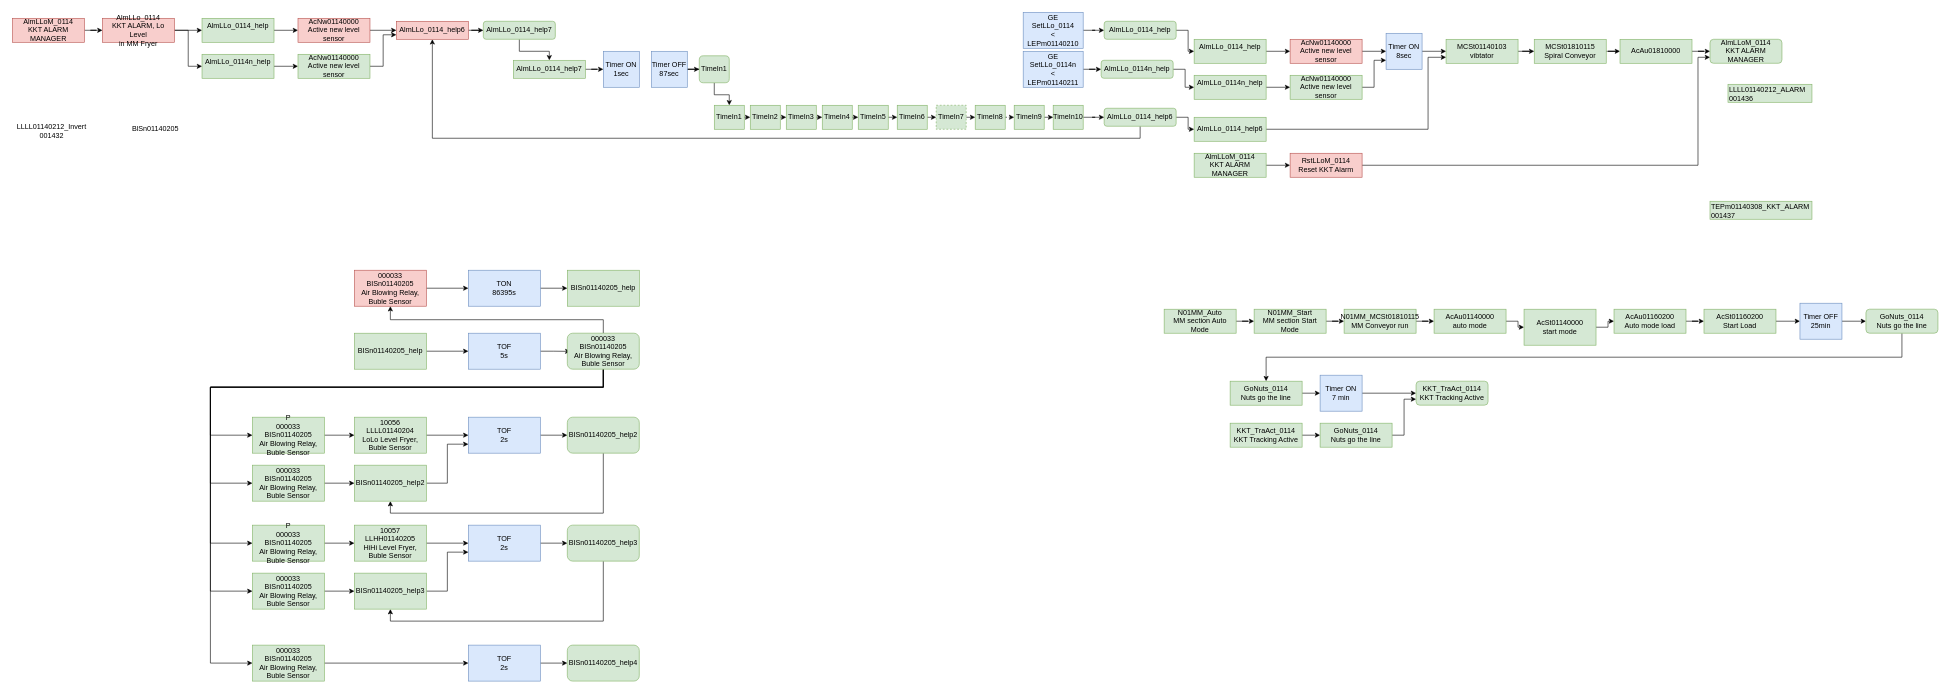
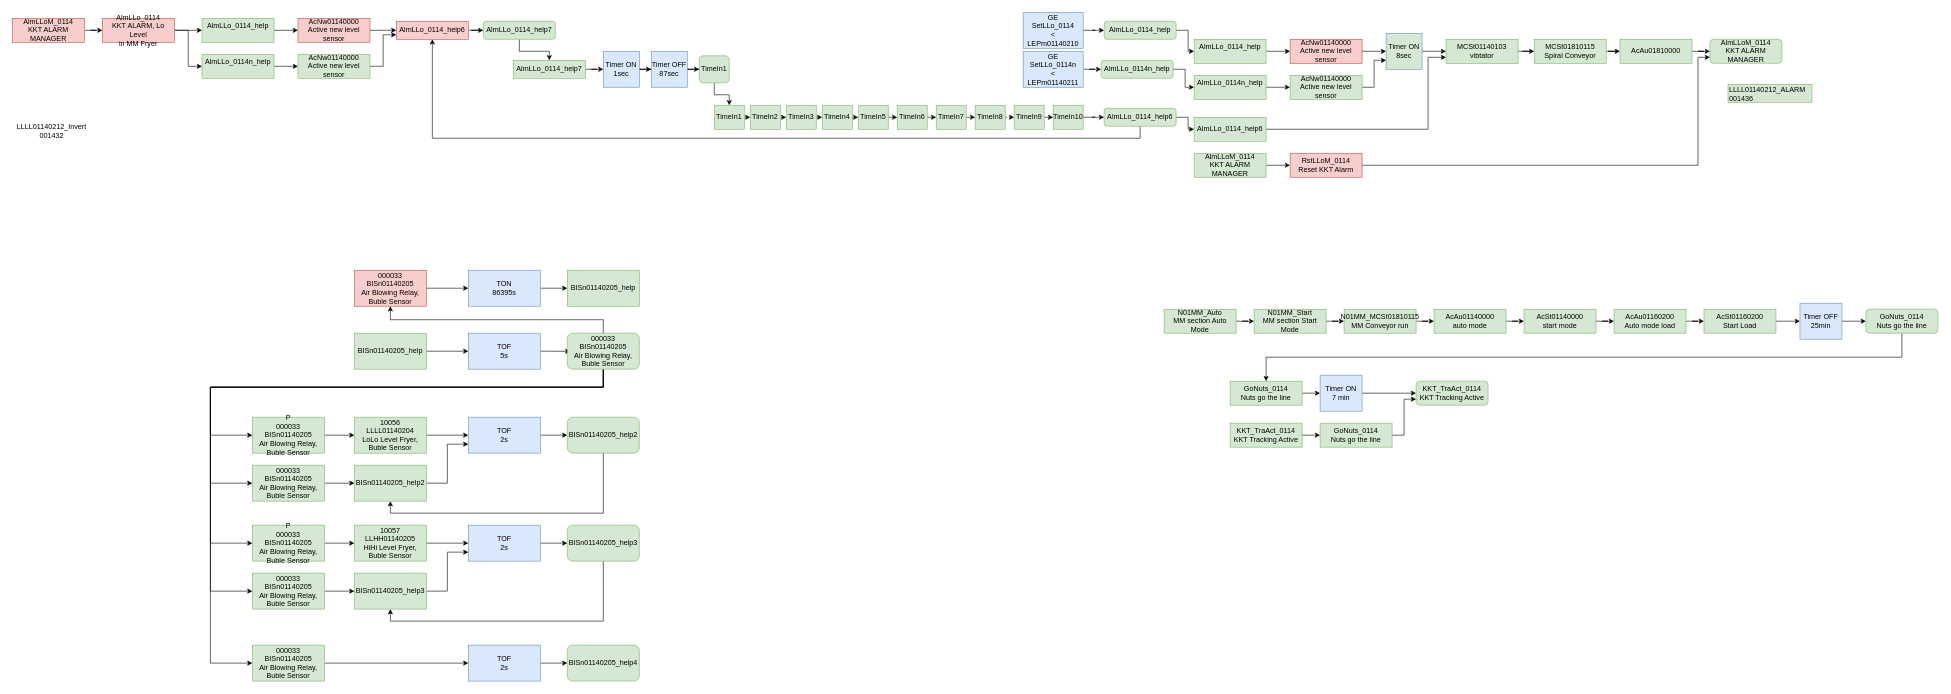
node "Timer ON 8sec": fillcolor #dae8fc -> #d5e8d4
edge "Timer ON 1sec" -> "Timer OFF 87sec": added
node "TimeIn7": style dashed -> solid
node "BlSn01140205": removed
node "TEPm01140308_KKT_ALARM 001437": removed
node "AcSt01140000 start mode": size 72x36 -> 72x24
